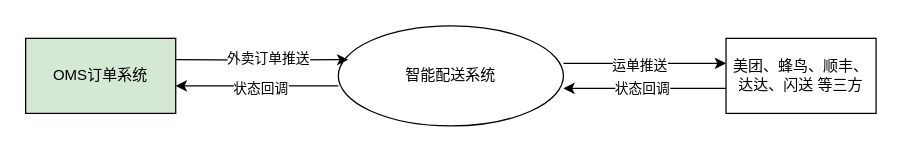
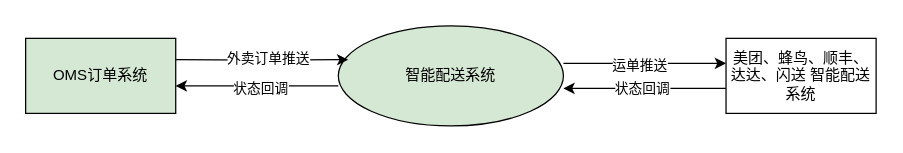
node "智能配送系统": fillcolor #ffffff -> #d5e8d4
node "美团、蜂鸟、顺丰、达达、闪送 等三方": label "美团、蜂鸟、顺丰、达达、闪送 等三方" -> "美团、蜂鸟、顺丰、达达、闪送 智能配送系统"
